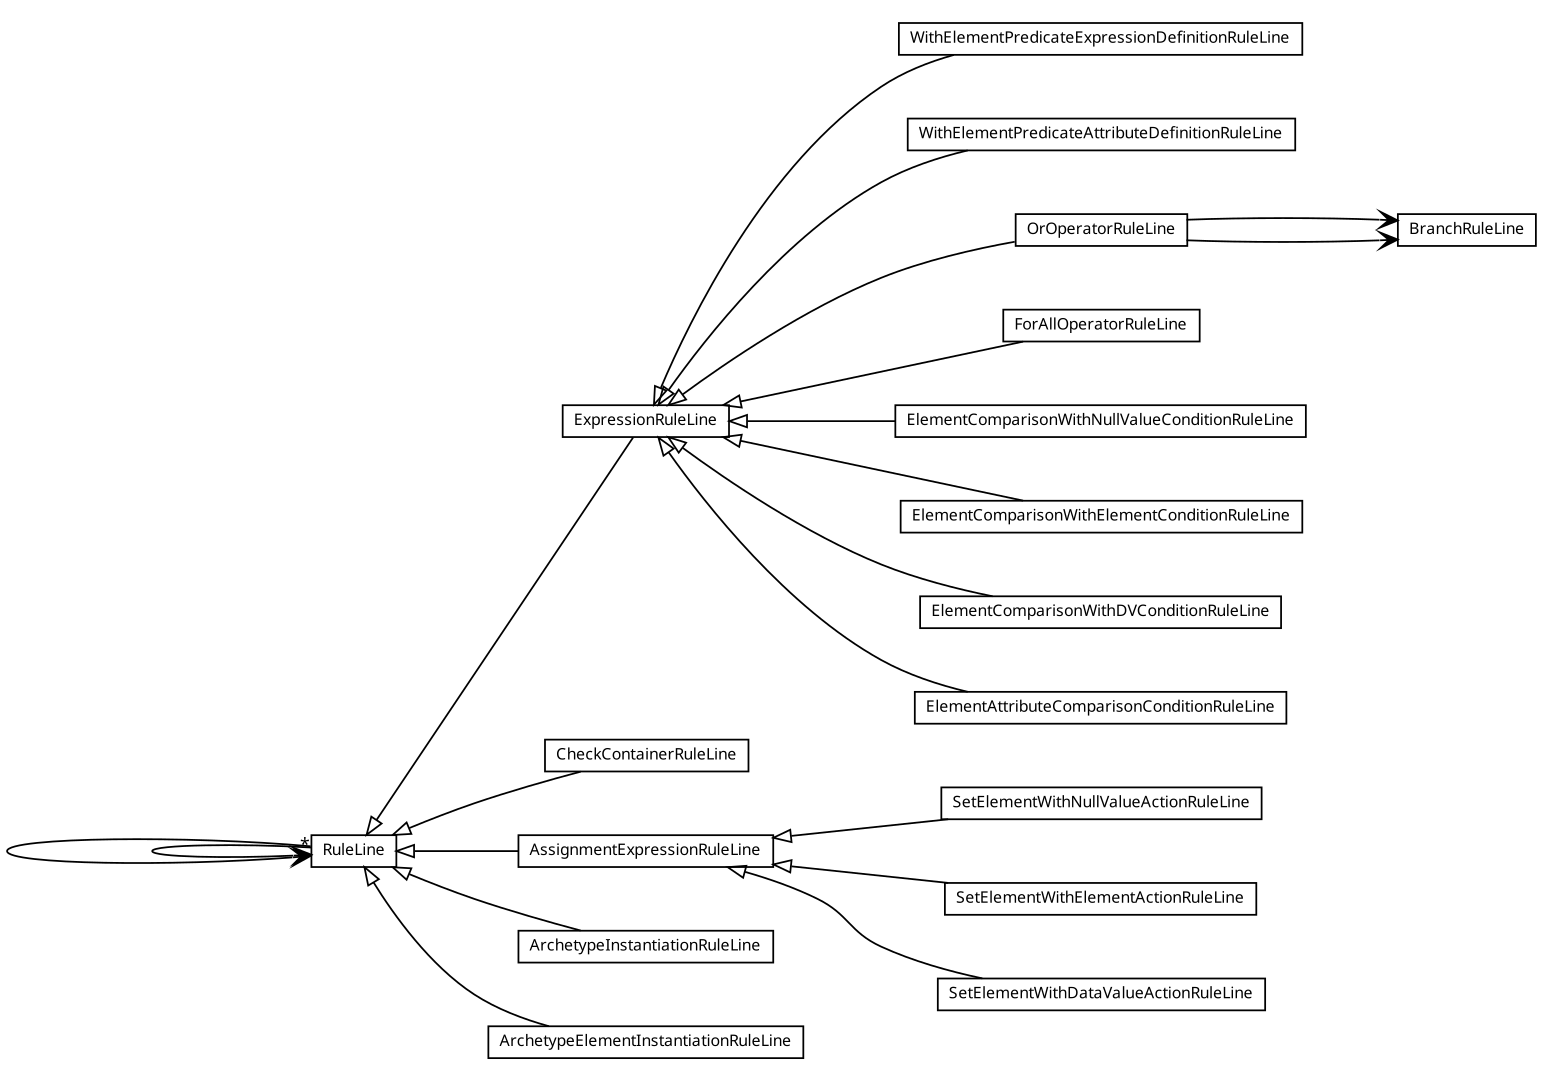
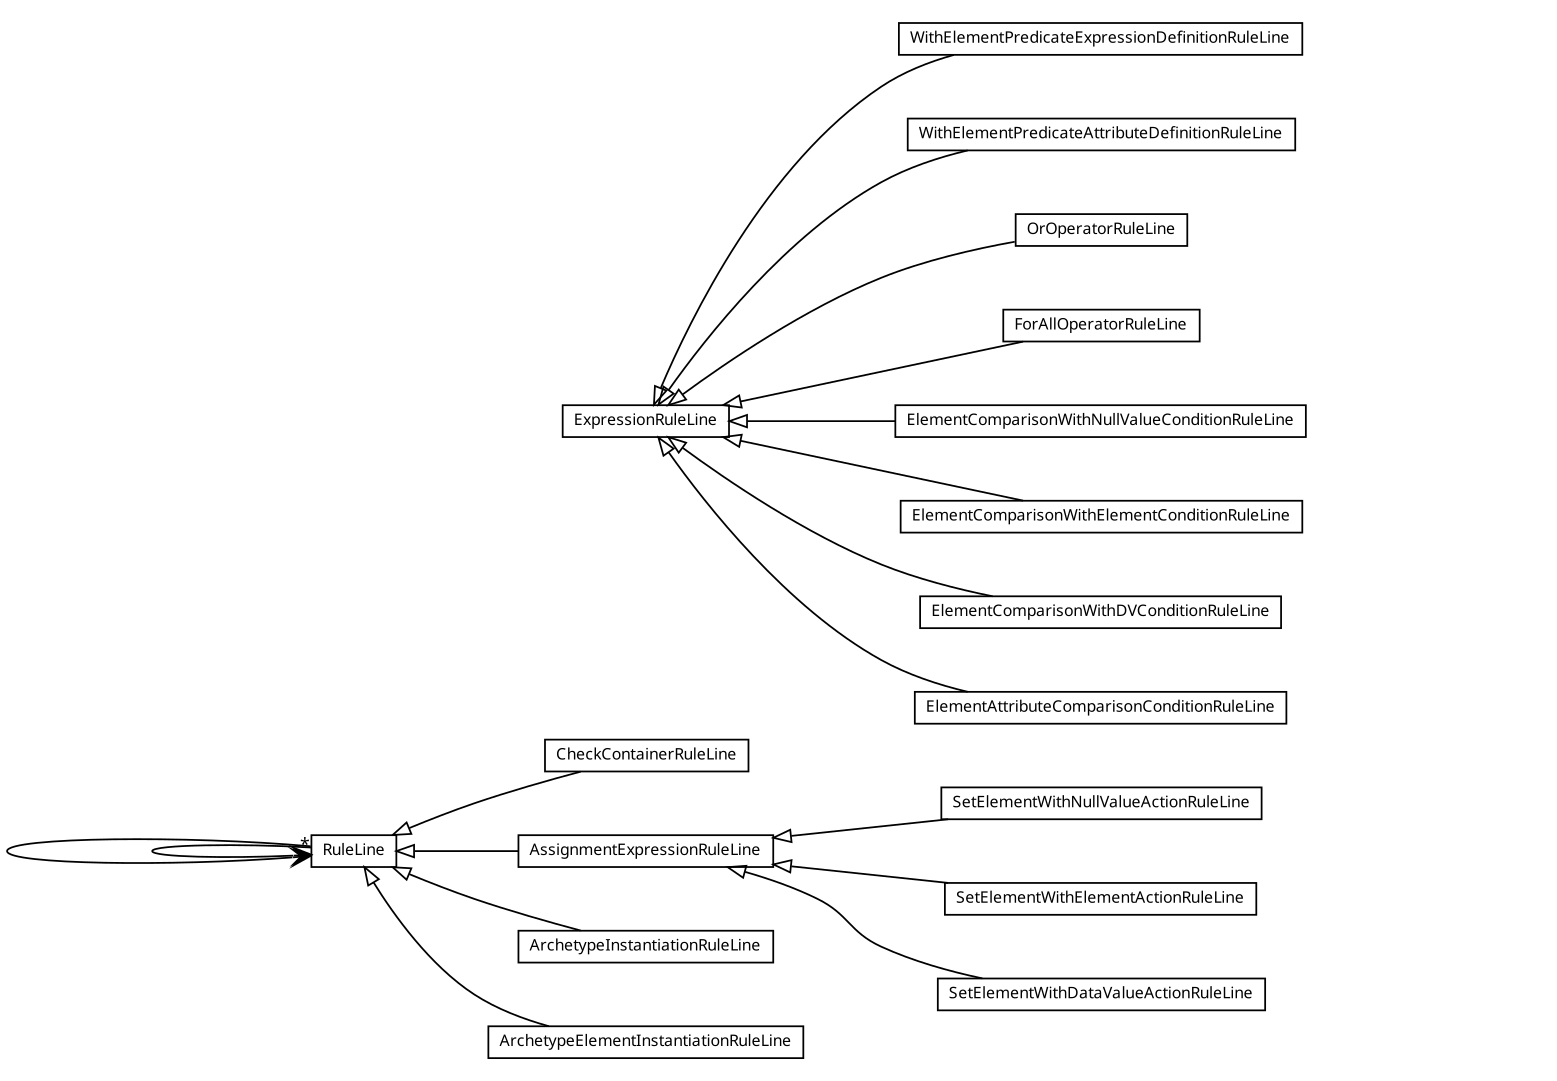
node "BranchRuleLine": removed
edge "ExpressionRuleLine" -> "RuleLine": removed
